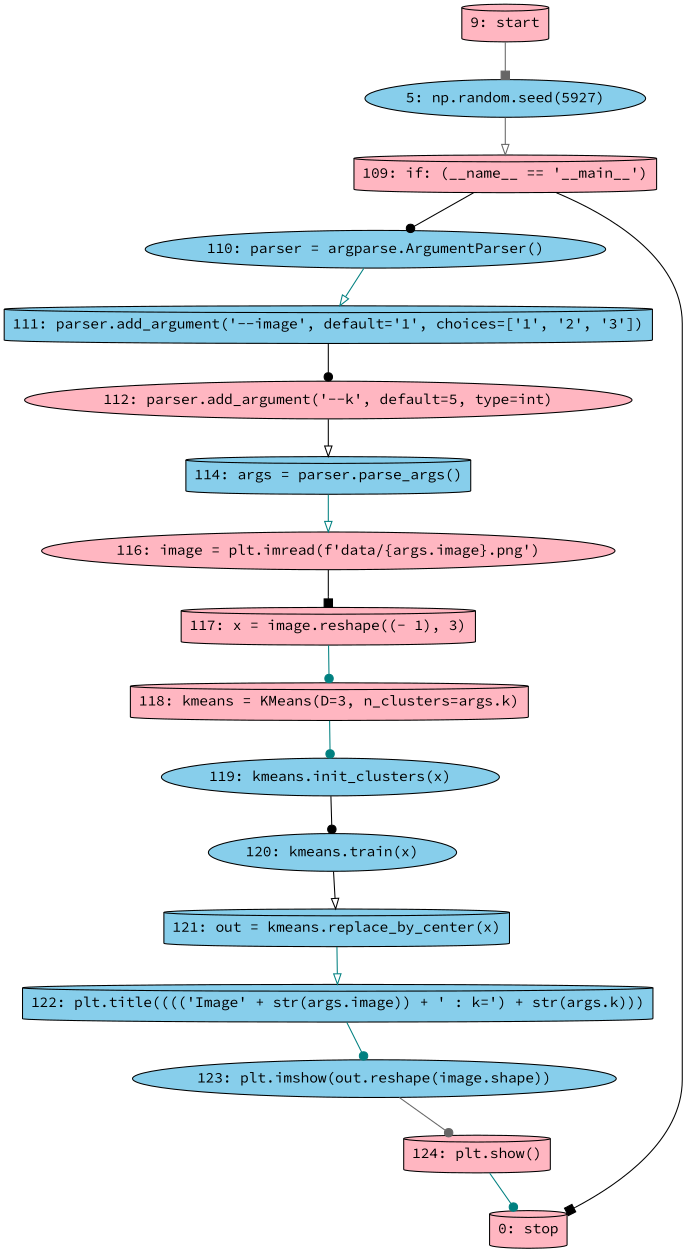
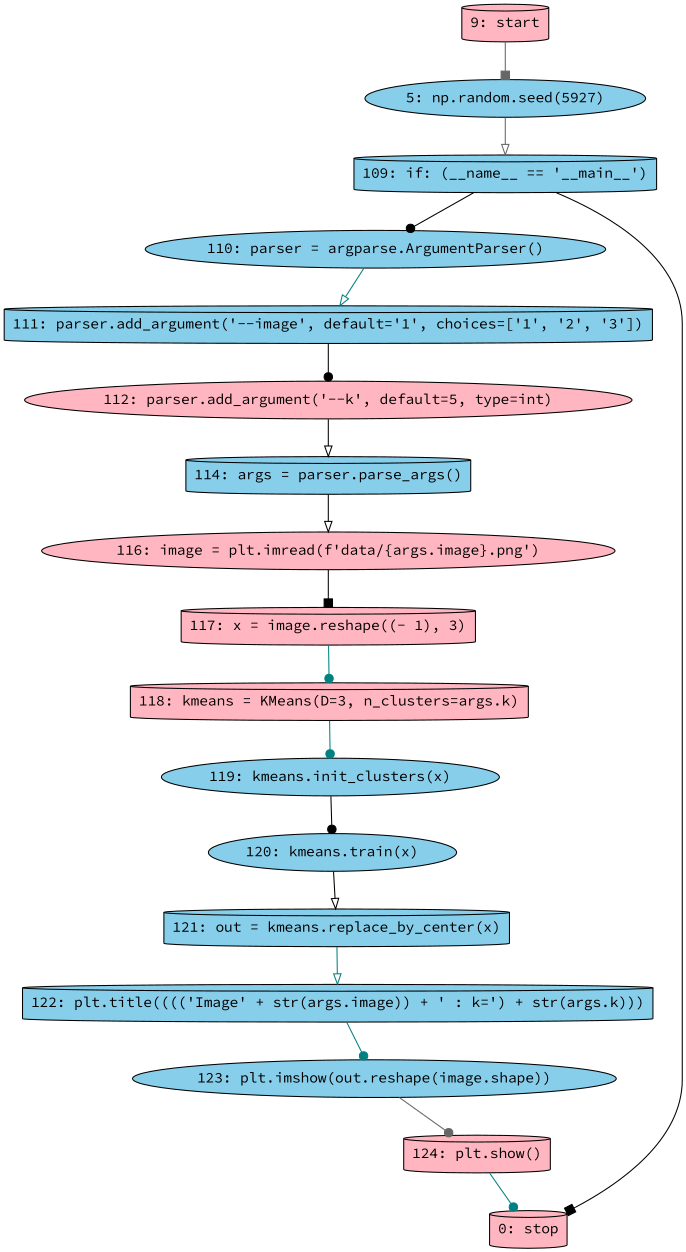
node "109: if: (__name__ == '__main__')": fillcolor lightpink -> skyblue
edge "114: args = parser.parse_args()" -> "116: image = plt.imread(f'data/{args.image}.png')": color teal -> black
